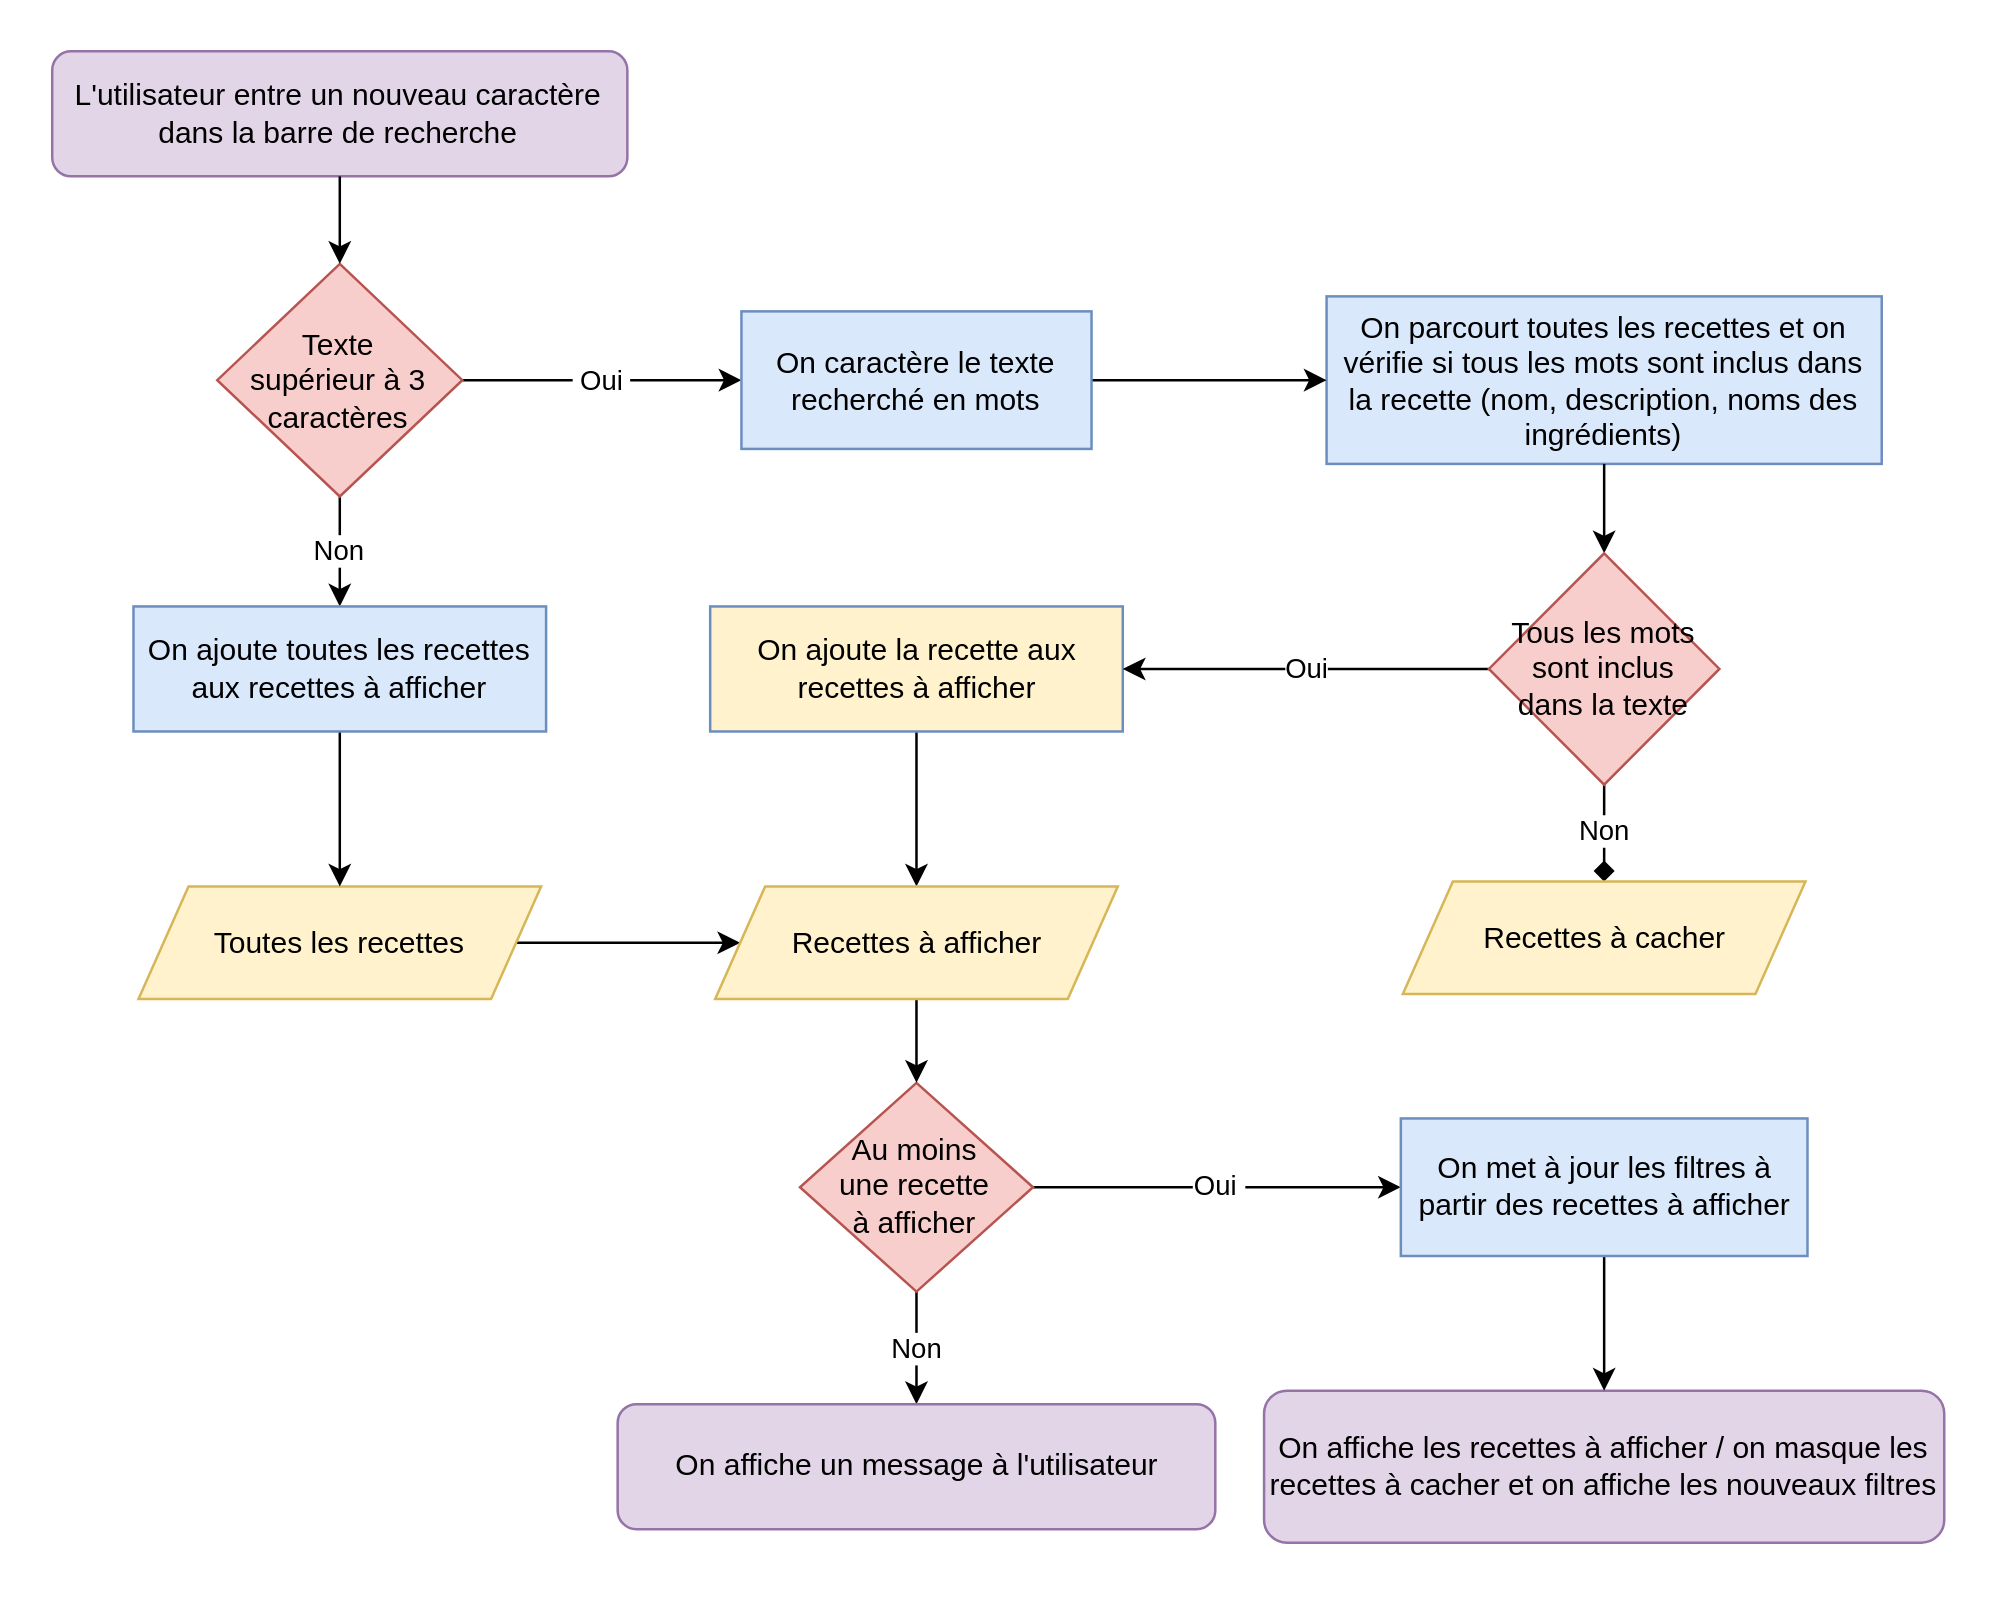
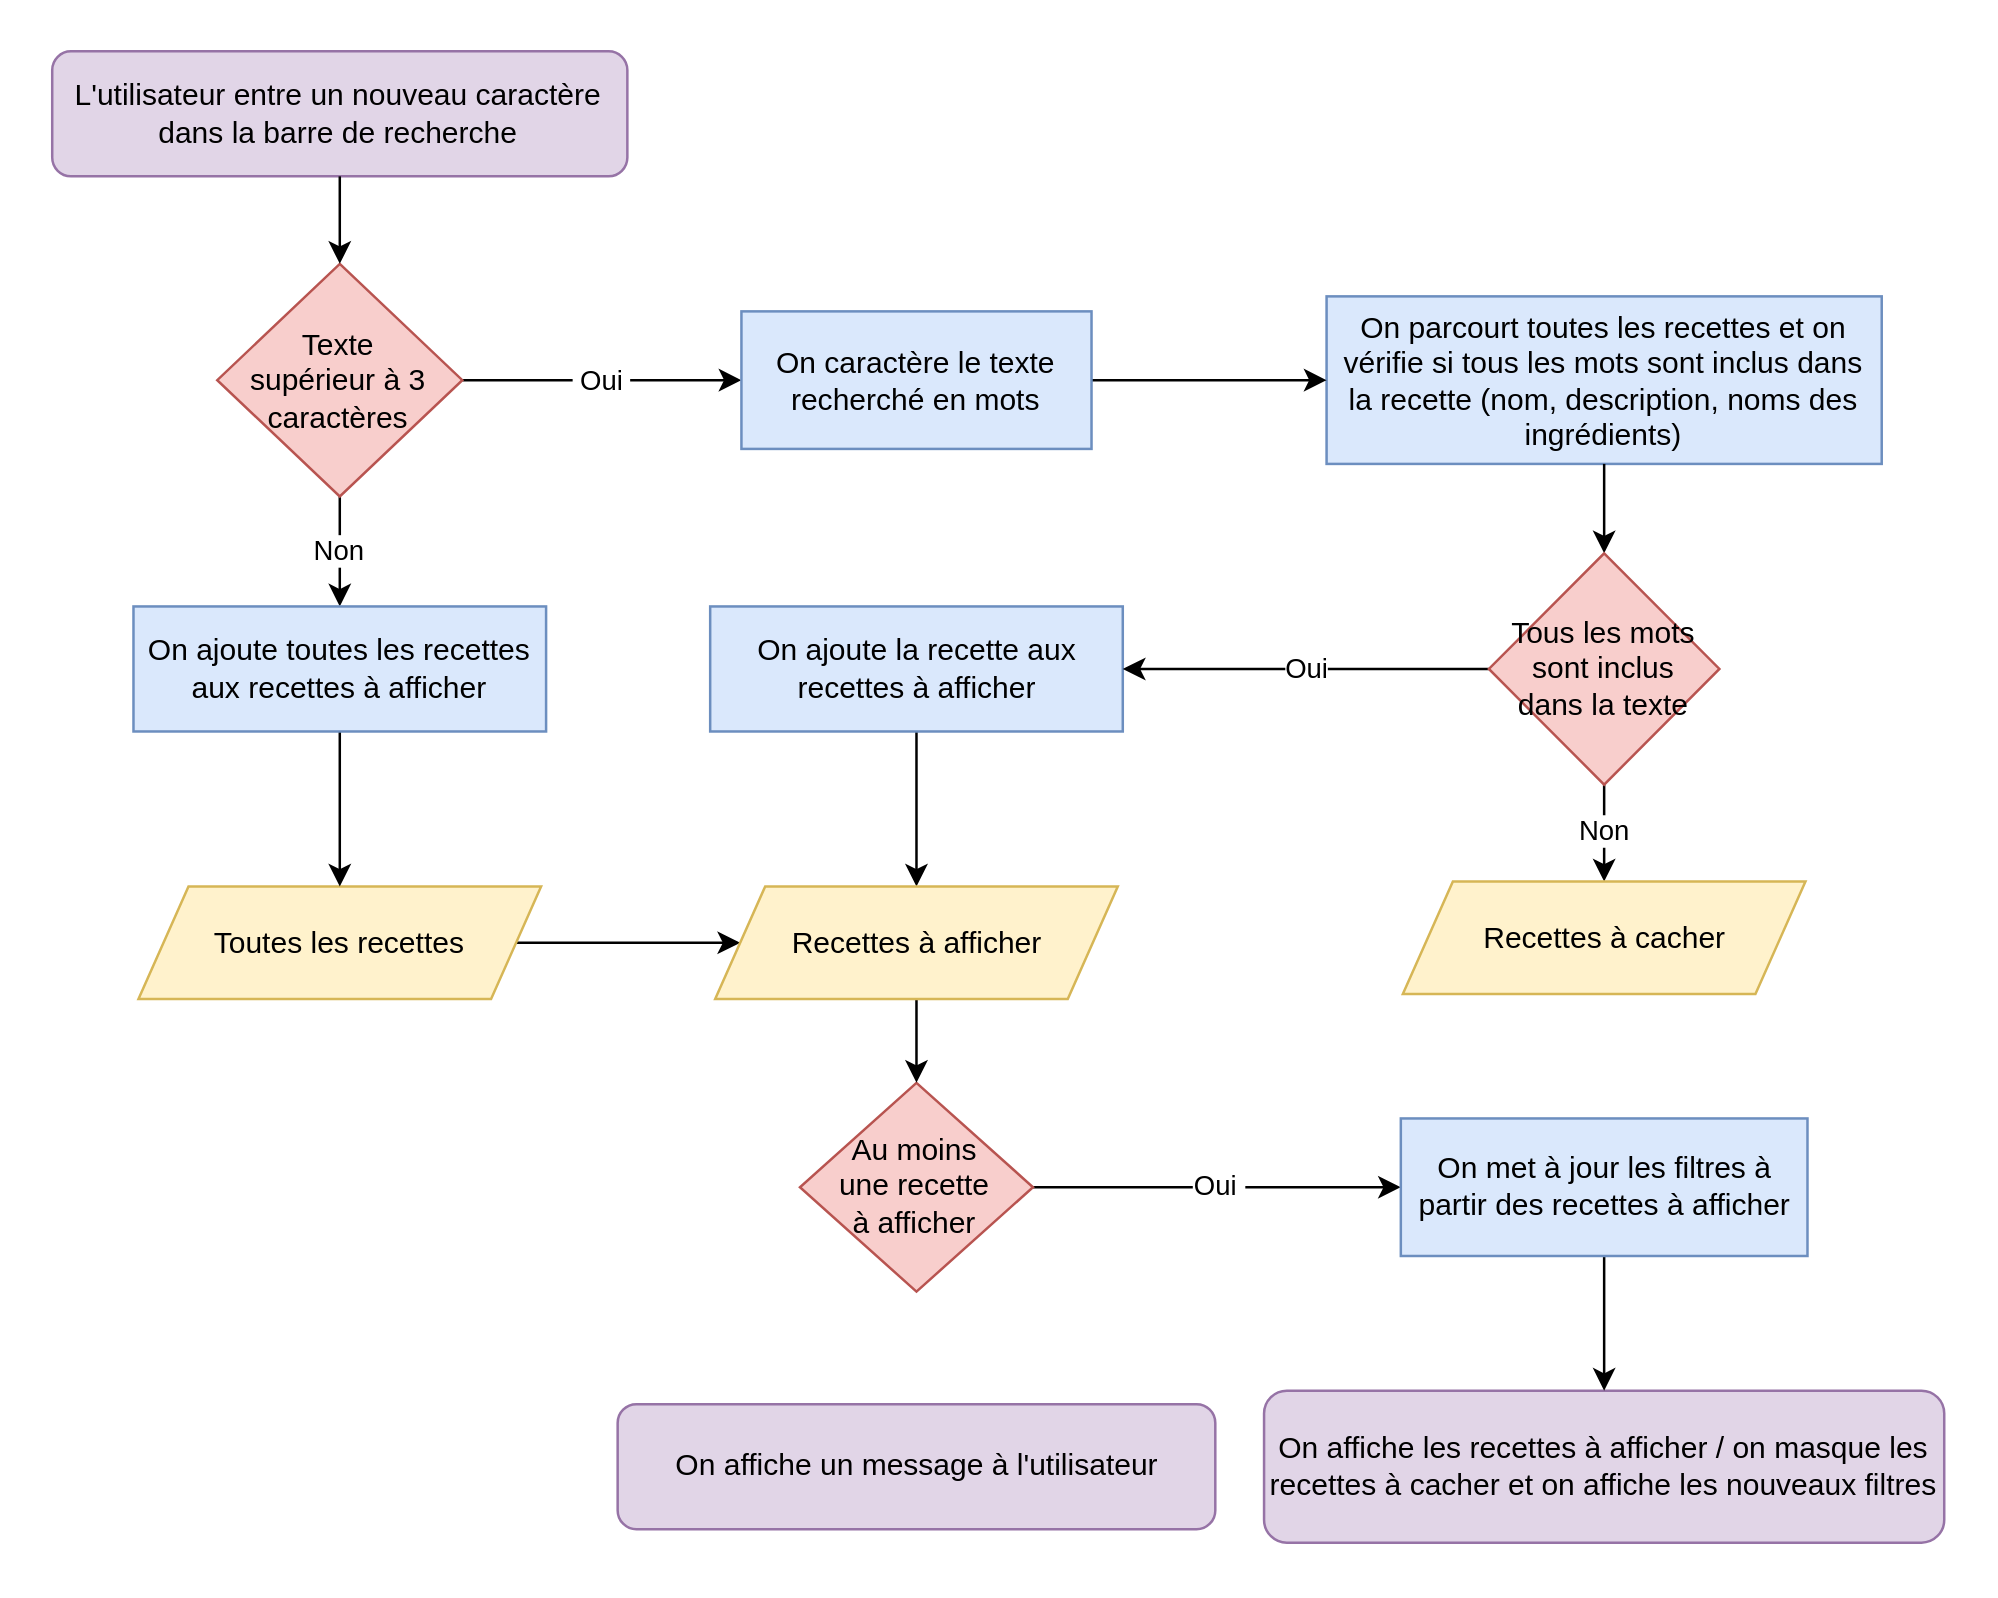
node "On ajoute la recette aux recettes à afficher": fillcolor #fff2cc -> #dae8fc
edge "Tous les mots sont inclus dans la texte" -> "Recettes à cacher": arrowhead diamond -> classic
edge "Au moins une recette à afficher" -> "On affiche un message à l'utilisateur": removed, label "Non"
